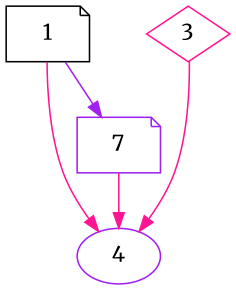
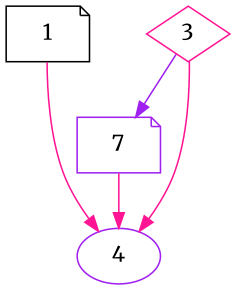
edge "1" -> "7": now "3" -> "7"
